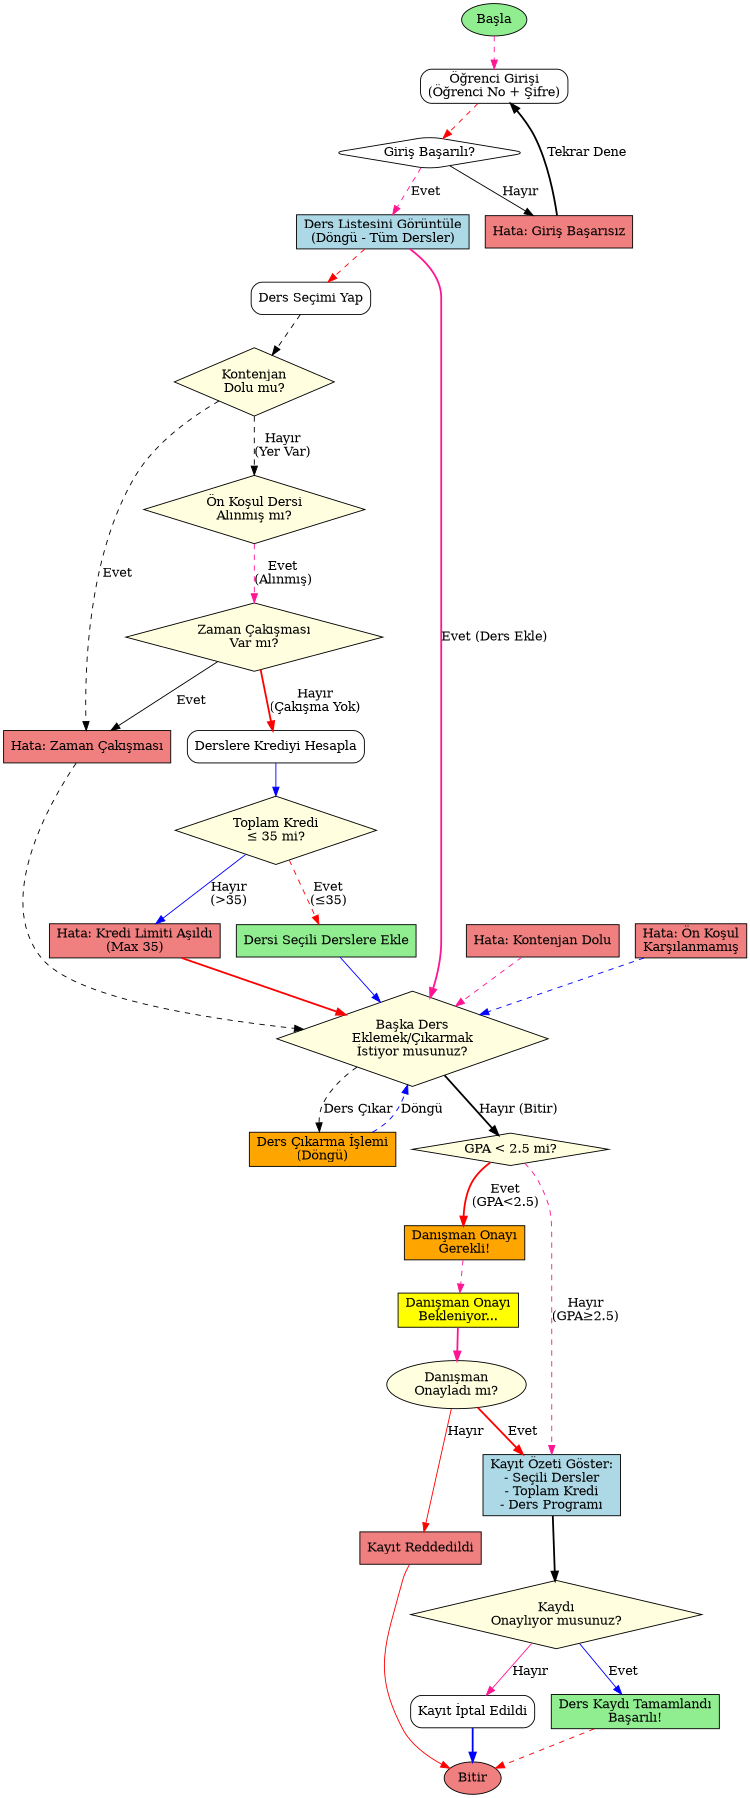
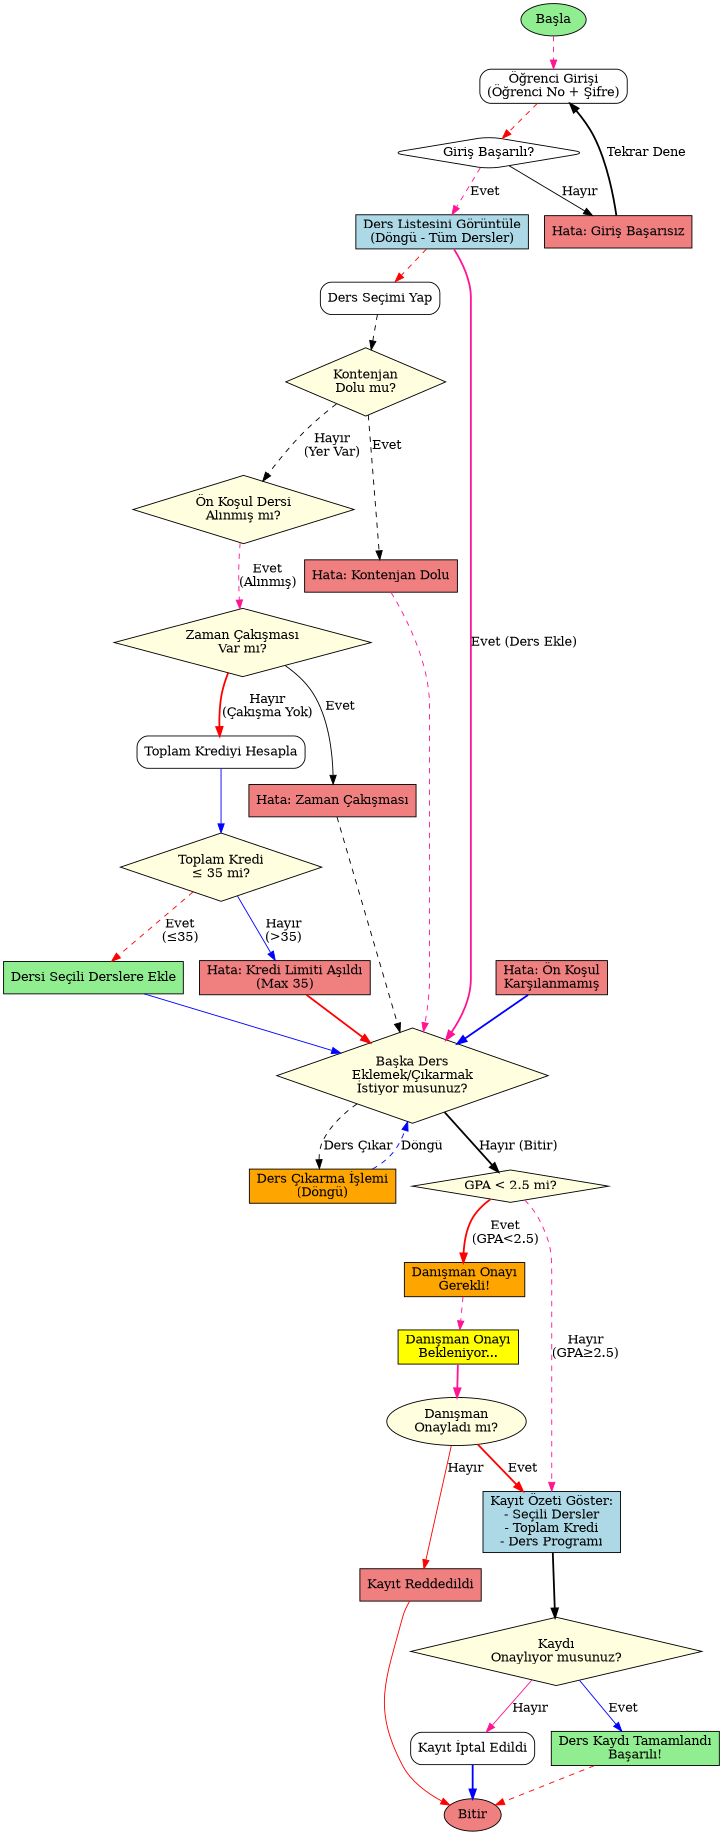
edge "Kontenjan Dolu mu?" -> "Hata: Zaman Çakışması": now "Kontenjan Dolu mu?" -> "Hata: Kontenjan Dolu"
node "Derslere Krediyi Hesapla": label "Derslere Krediyi Hesapla" -> "Toplam Krediyi Hesapla"
edge "Hata: Ön Koşul Karşılanmamış" -> "Başka Ders Eklemek/Çıkarmak İstiyor musunuz?": style dashed -> bold
